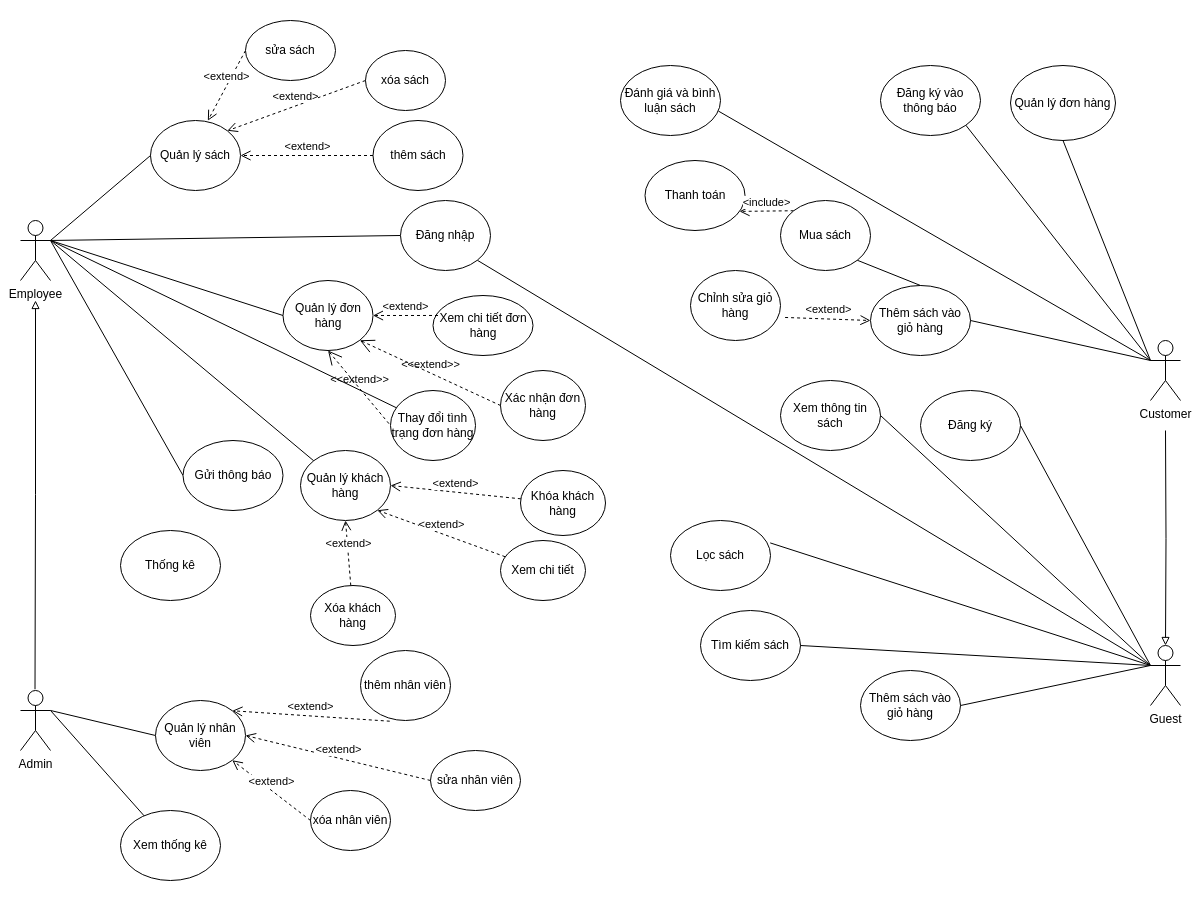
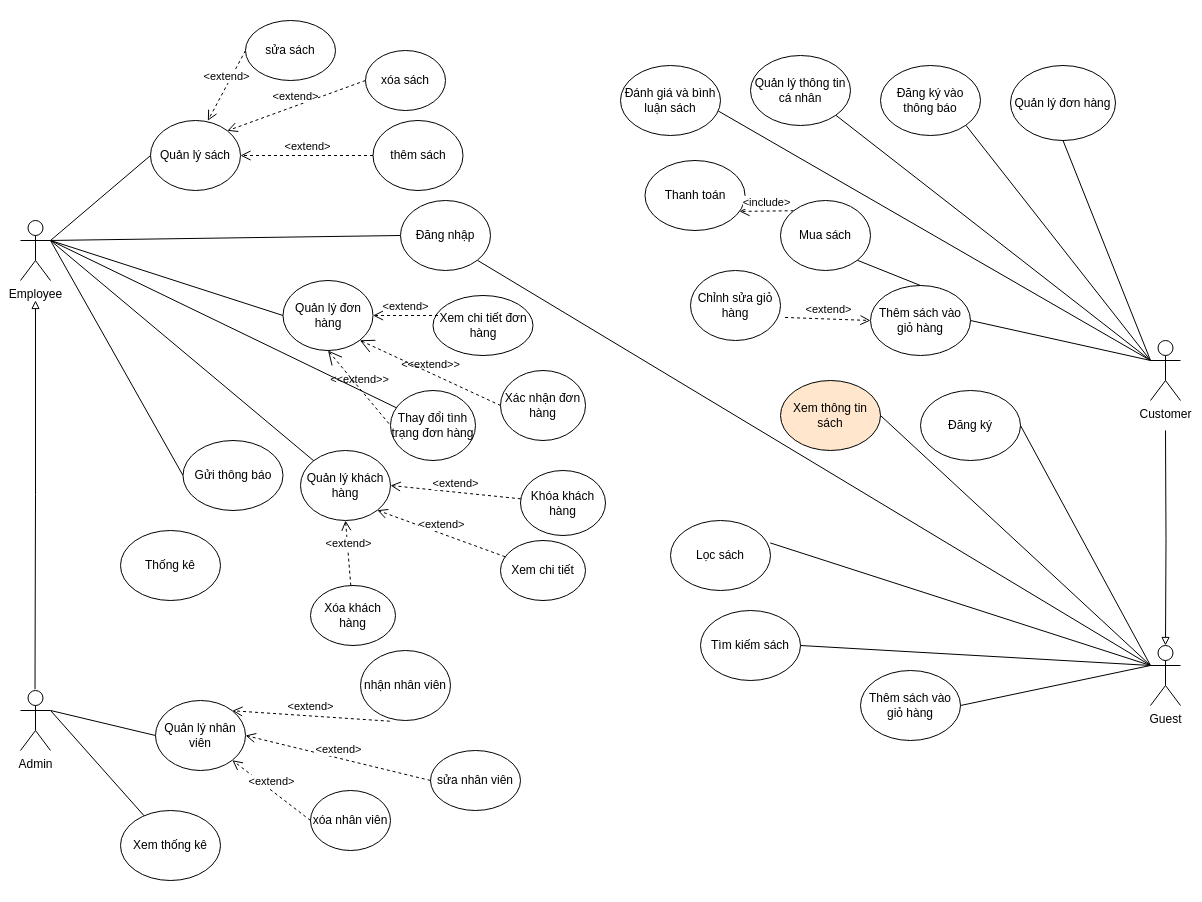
node "Quản lý thông tin cá nhân": added
edge "Quản lý thông tin cá nhân" -- "Customer": added
node "Xem thông tin sách": fillcolor #ffffff -> #ffe6cc
node "thêm nhân viên": label "thêm nhân viên" -> "nhận nhân viên"
